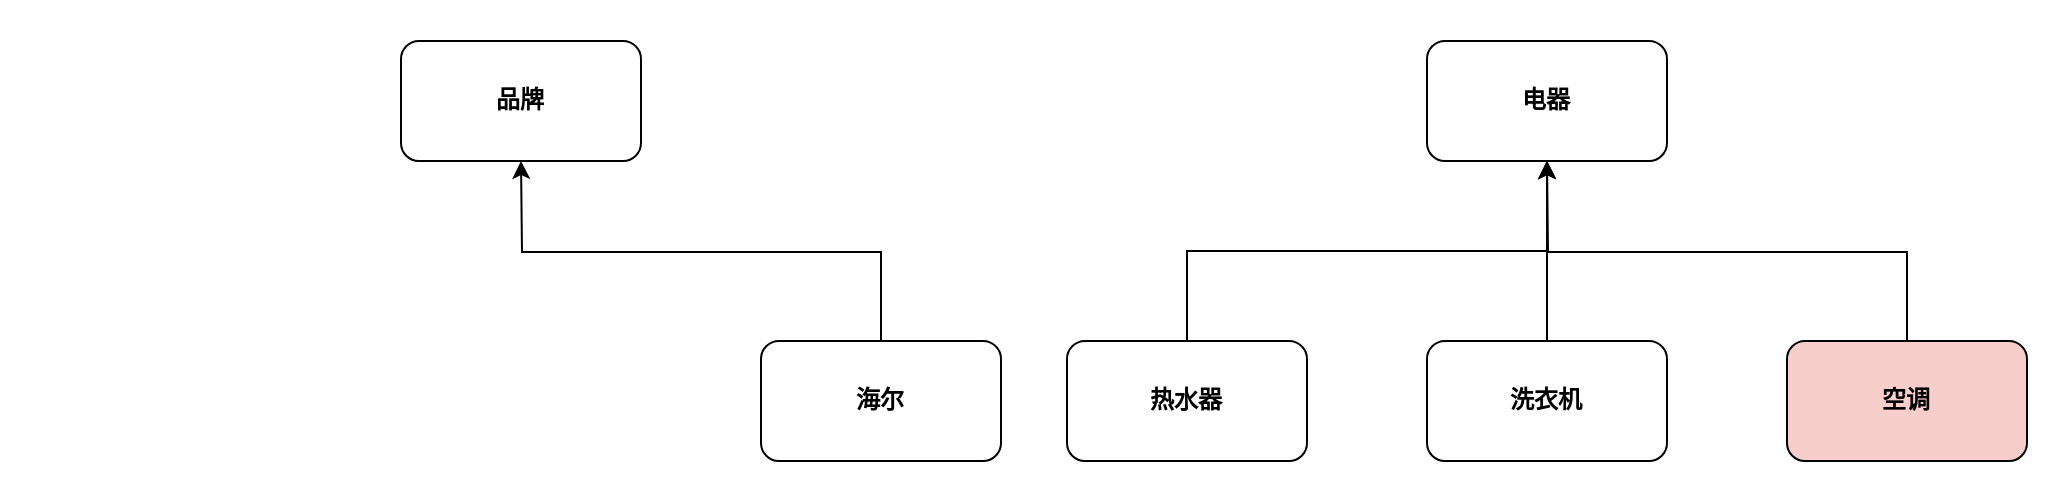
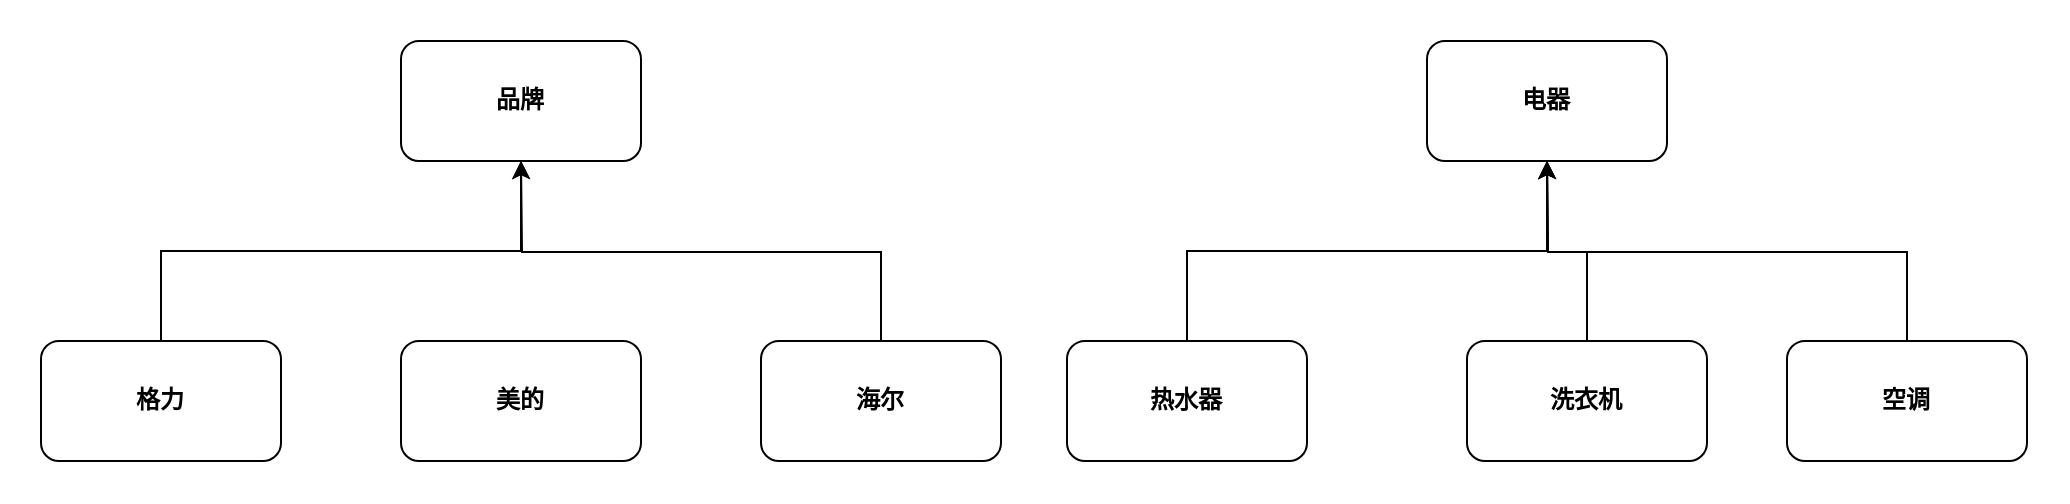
edge "格力" -> "品牌": added
node "格力": added
node "美的": added
node "洗衣机": moved (1547, 401) -> (1587, 401)
node "空调": fillcolor #f8cecc -> #ffffff
